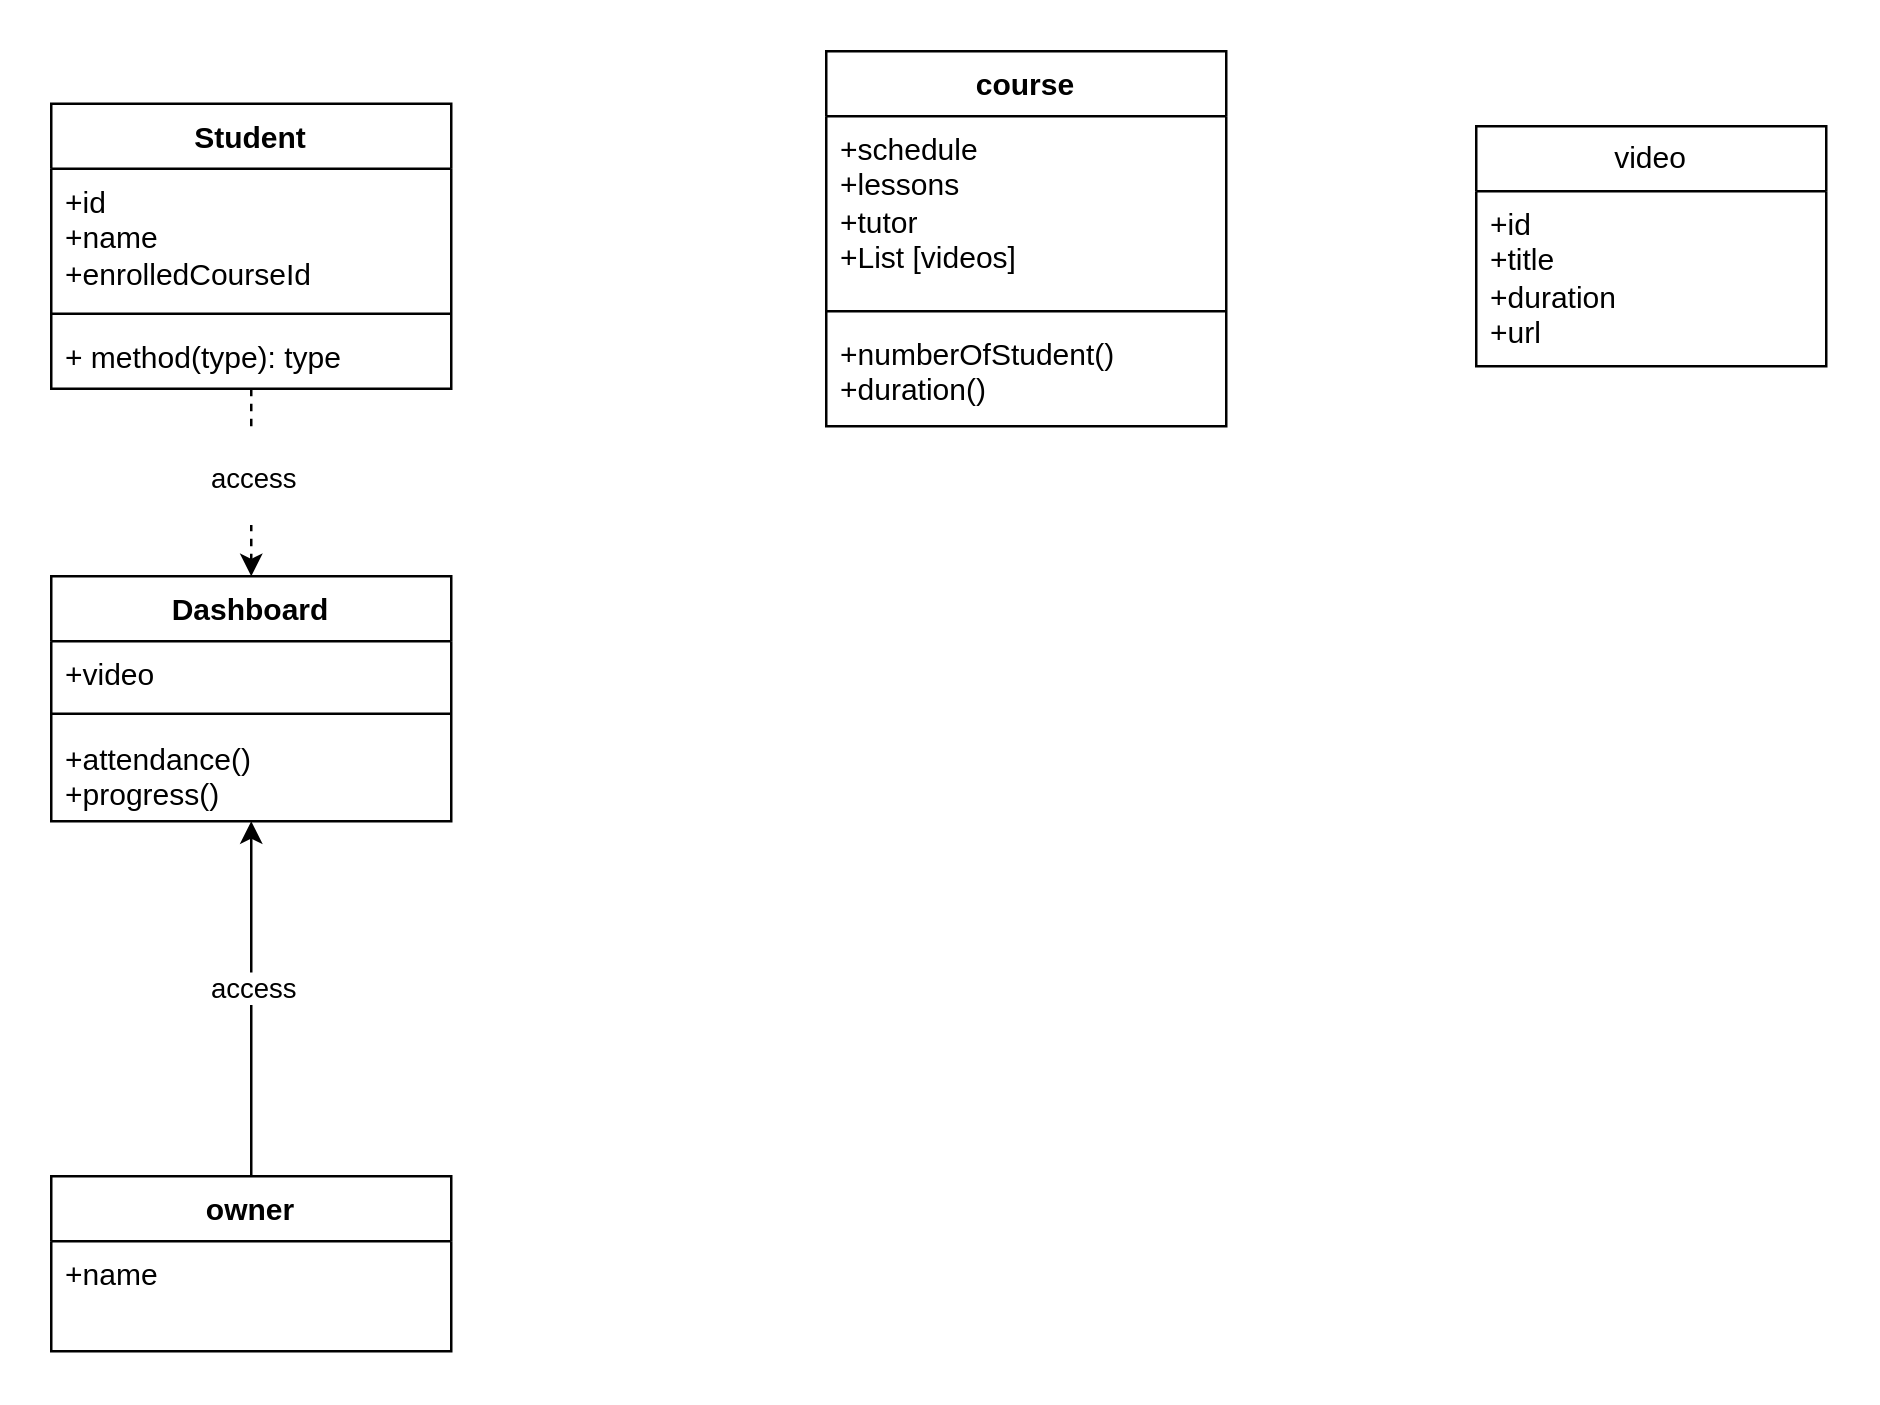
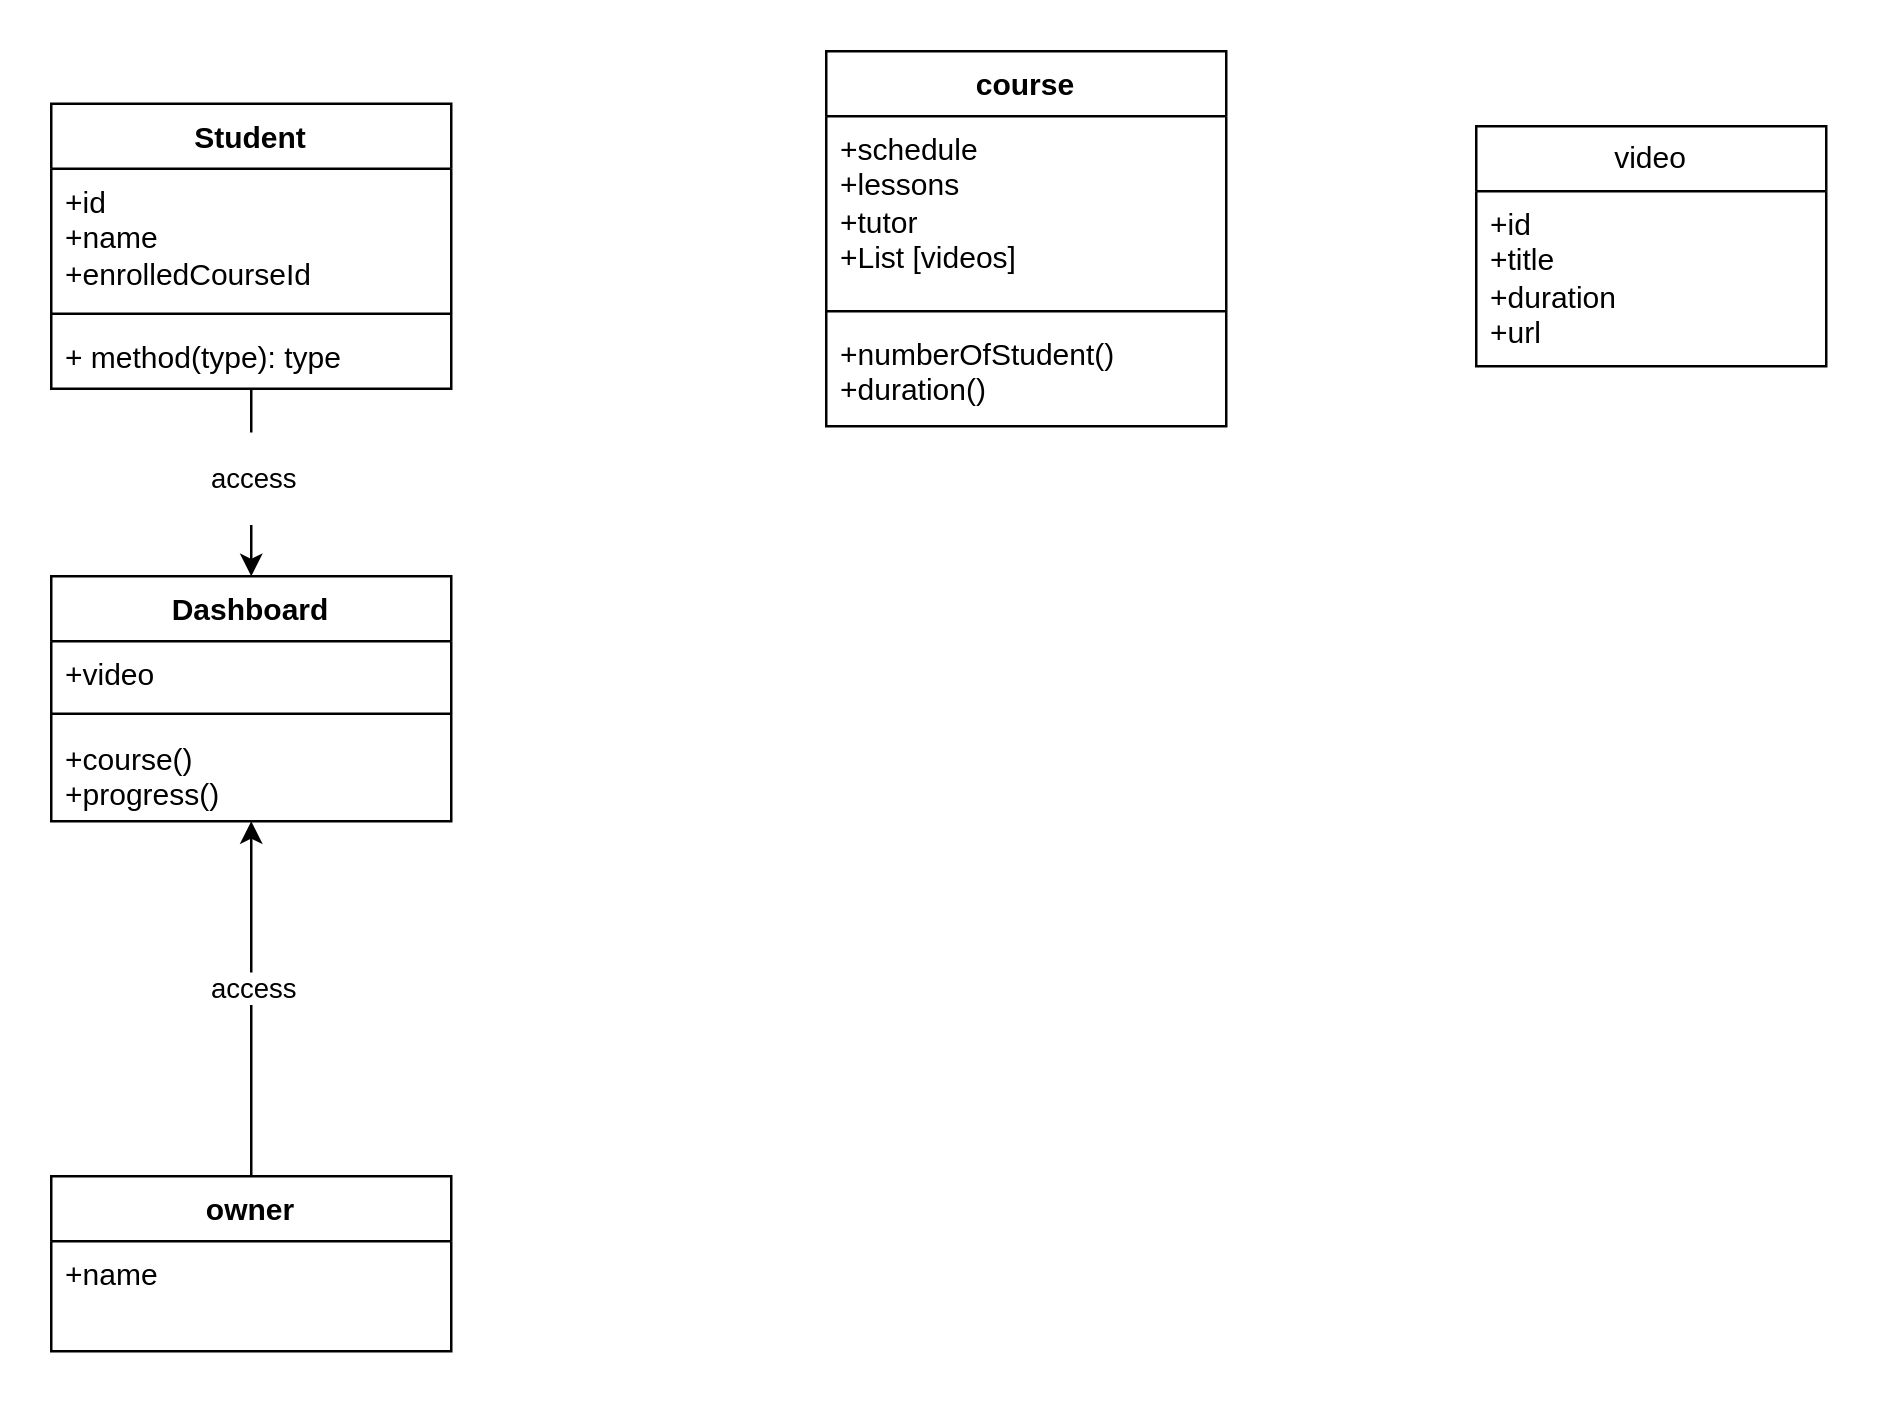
edge "Student" -> "Dashboard": style dashed -> solid
node "+attendance() +progress()": label "+attendance() +progress()" -> "+course() +progress()"
